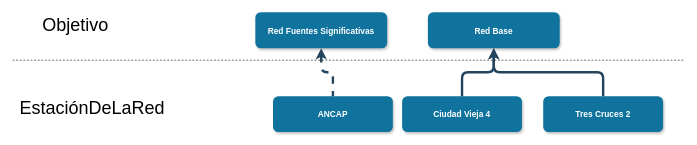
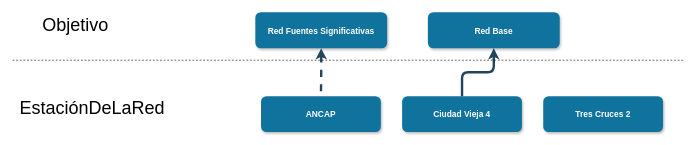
edge "Tres Cruces 2" -> "Red Base": removed
node "ANCAP": moved (333, 114) -> (321, 114)
